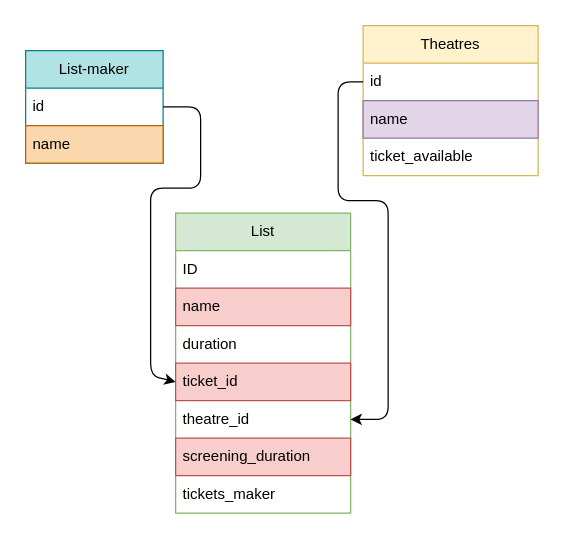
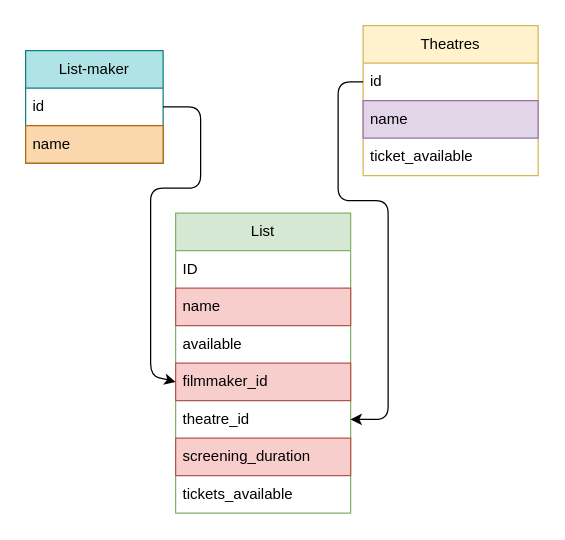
node "duration": label "duration" -> "available"
node "ticket_id": label "ticket_id" -> "filmmaker_id"
node "tickets_maker": label "tickets_maker" -> "tickets_available"
